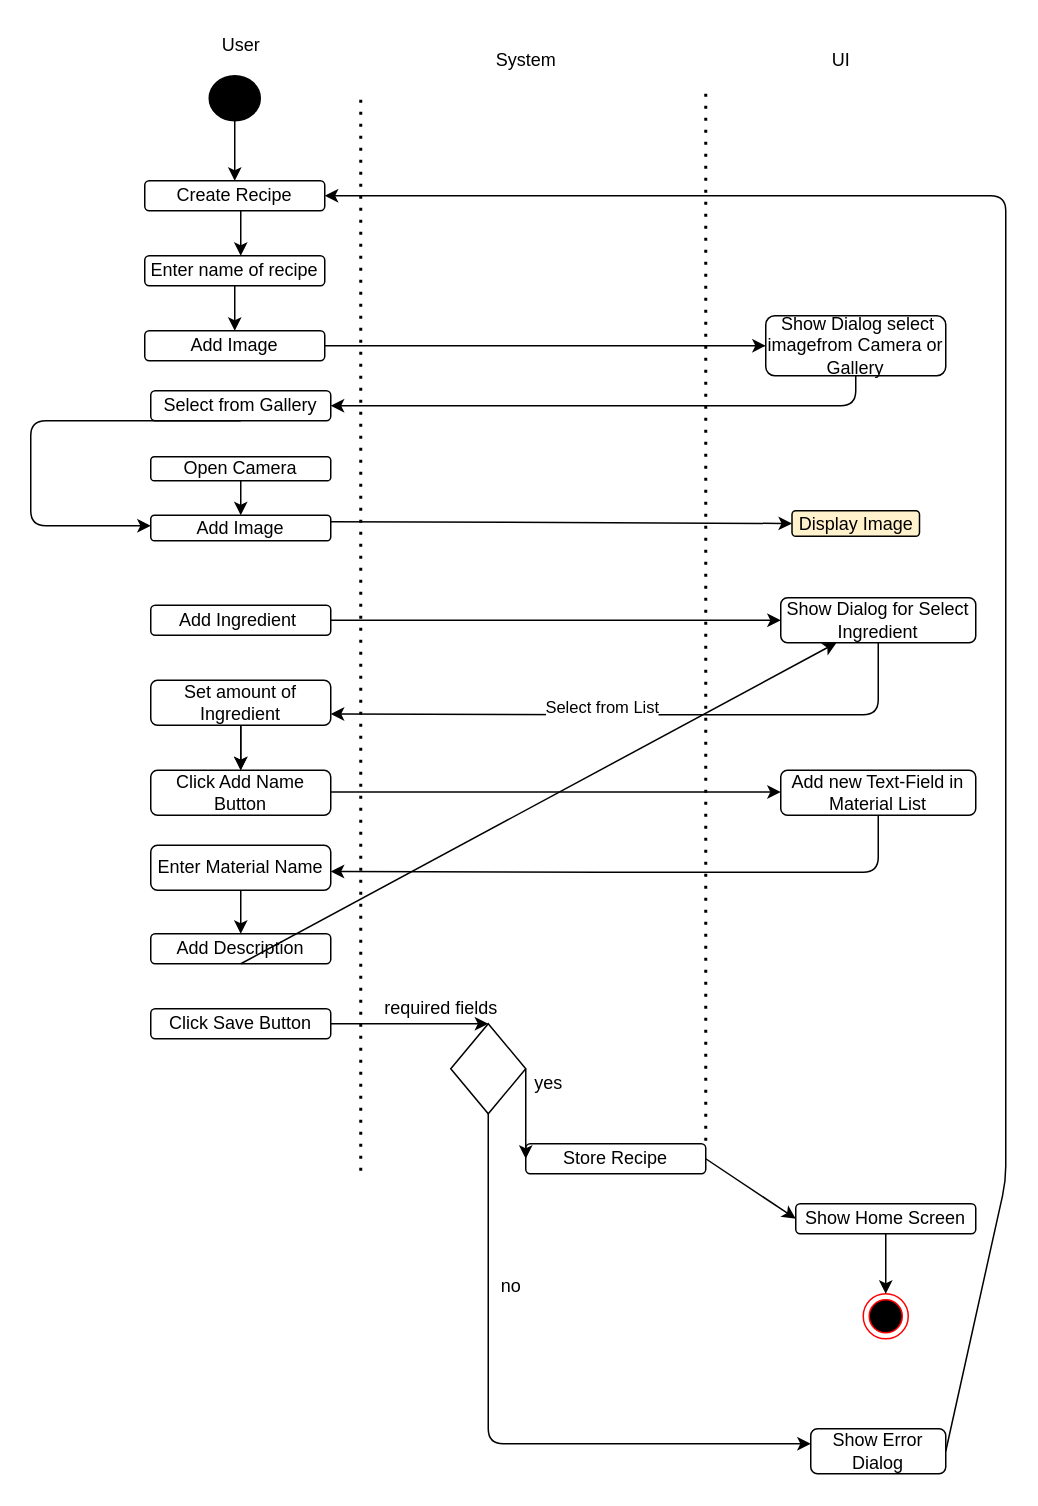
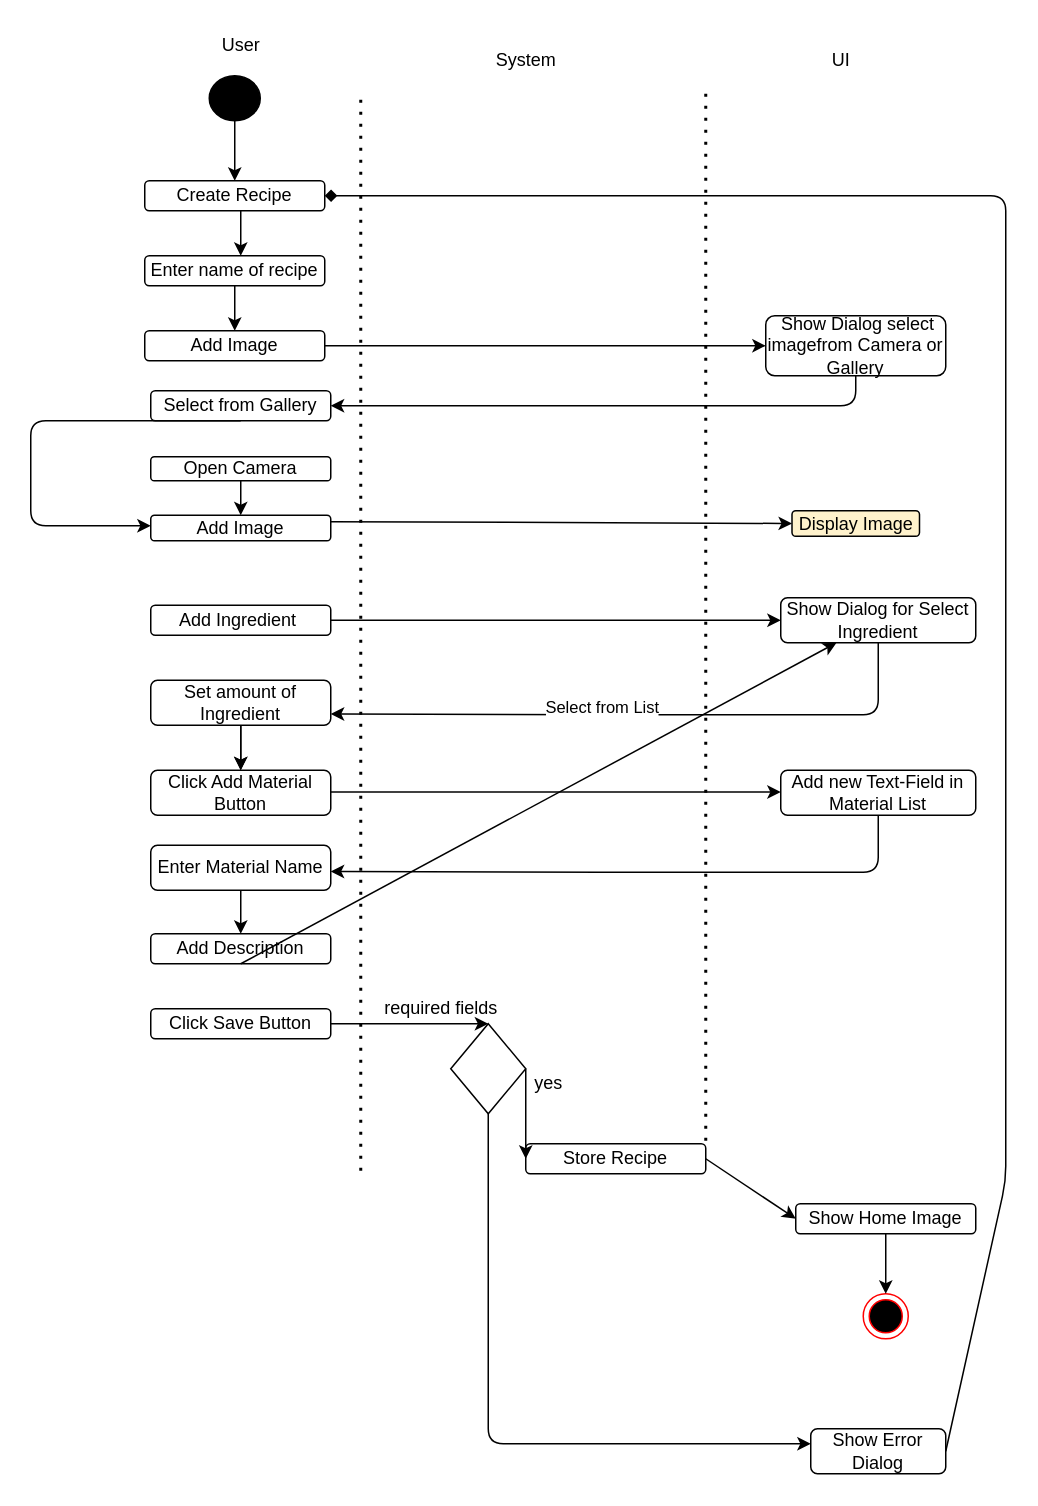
edge "Show Error Dialog" -> "Create Recipe": arrowhead classic -> diamond
node "Click Add Name Button": label "Click Add Name Button" -> "Click Add Material Button"
node "Show Home Screen": label "Show Home Screen" -> "Show Home Image"
node "no": removed
